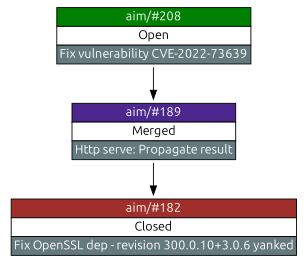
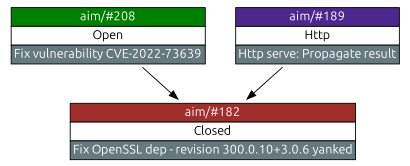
edge "aim/#208" -> "aim/#189": now "aim/#208" -> "aim/#182"
node "aim/#189": text "Merged" -> "Http"
